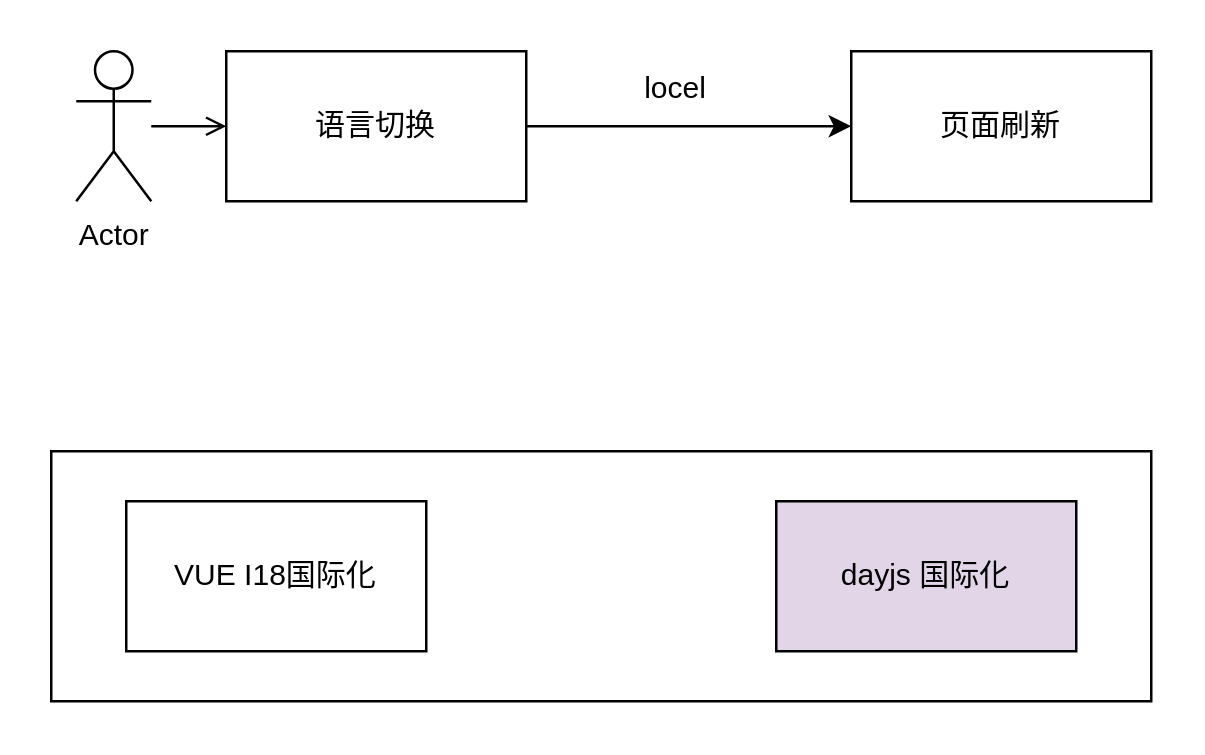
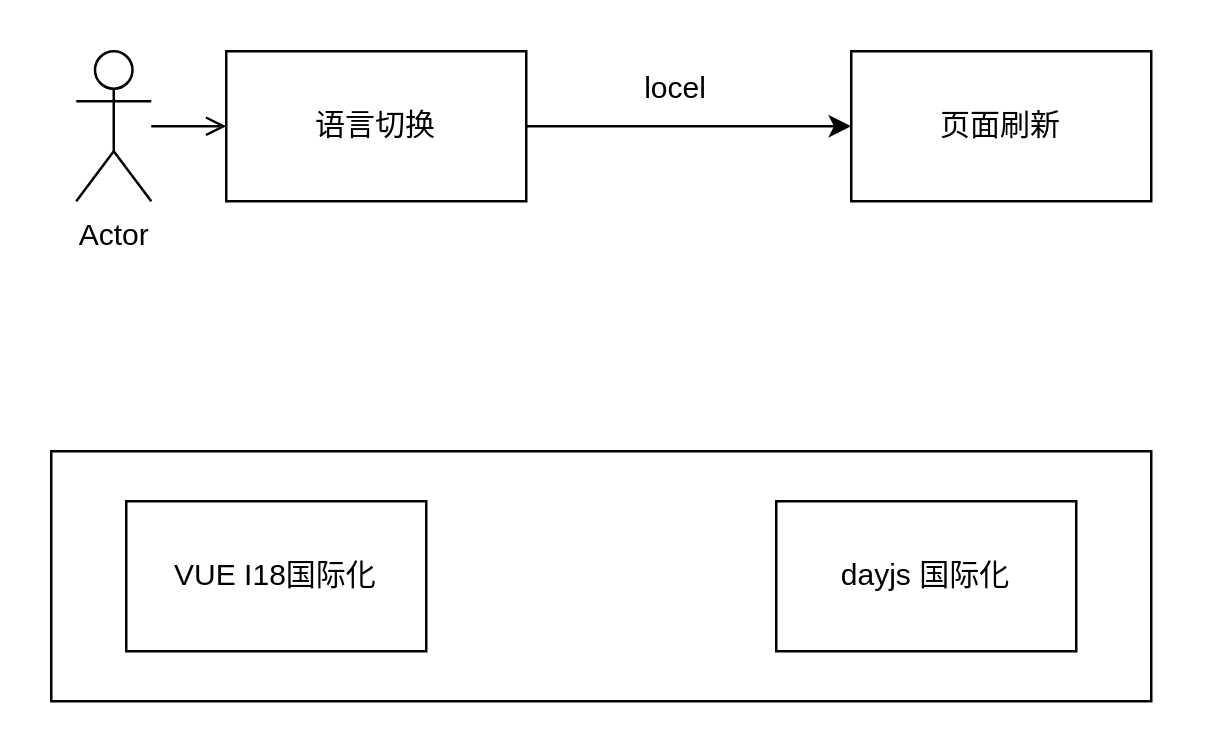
node "dayjs 国际化": fillcolor #e1d5e7 -> #ffffff
